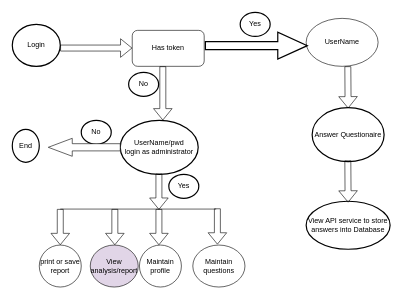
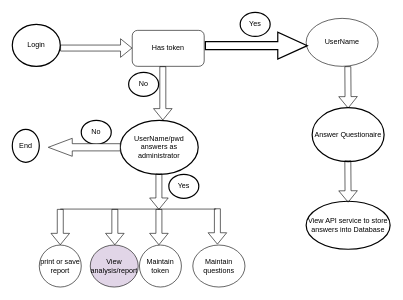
node "UserName/pwd login as administrator": label "UserName/pwd login as administrator" -> "UserName/pwd answers as administrator"
node "Maintain profile": label "Maintain profile" -> "Maintain token"
